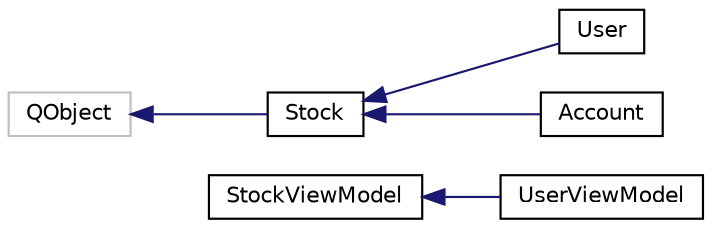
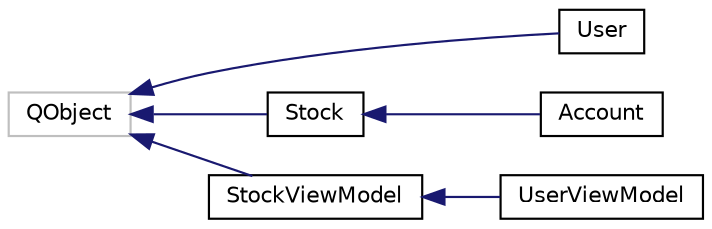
edge "User" -> "Stock": now "User" -> "QObject"
edge "StockViewModel" -> "QObject": added
